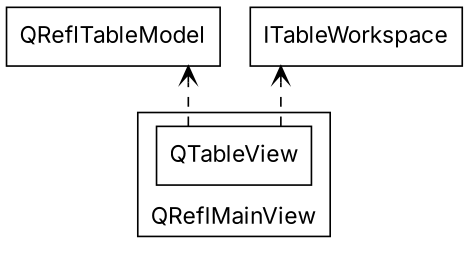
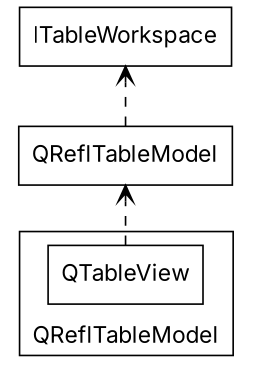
edge "QTableView" -> "ITableWorkspace": now "QReflTableModel" -> "ITableWorkspace"
cluster "QReflMainView": label "QReflMainView" -> "QReflTableModel"
